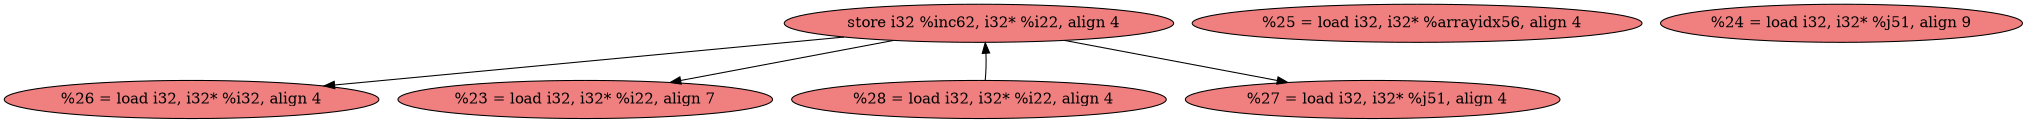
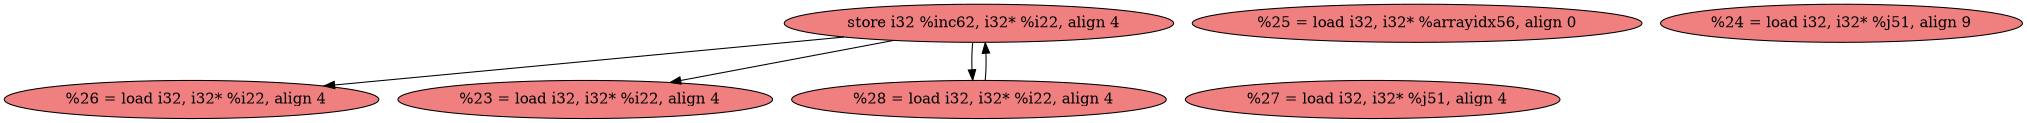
node "%25 = load i32, i32* %arrayidx56, align 4": label "%25 = load i32, i32* %arrayidx56, align 4" -> "%25 = load i32, i32* %arrayidx56, align 0"
edge "store i32 %inc62, i32* %i22, align 4" -> "%27 = load i32, i32* %j51, align 4": now "store i32 %inc62, i32* %i22, align 4" -> "%28 = load i32, i32* %i22, align 4"
node "%26 = load i32, i32* %i32, align 4": label "%26 = load i32, i32* %i32, align 4" -> "%26 = load i32, i32* %i22, align 4"
node "%23 = load i32, i32* %i22, align 7": label "%23 = load i32, i32* %i22, align 7" -> "%23 = load i32, i32* %i22, align 4"
